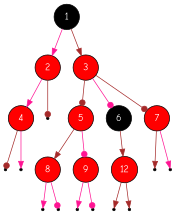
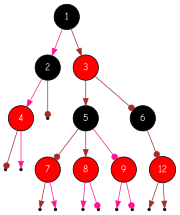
node "2": fillcolor red -> black
edge "3" -> "5": arrowhead dot -> normal
edge "3" -> "6": color deeppink -> brown
edge "3" -> "7": now "5" -> "7"
node "5": fillcolor red -> black
edge "6" -> "12": arrowhead normal -> dot
